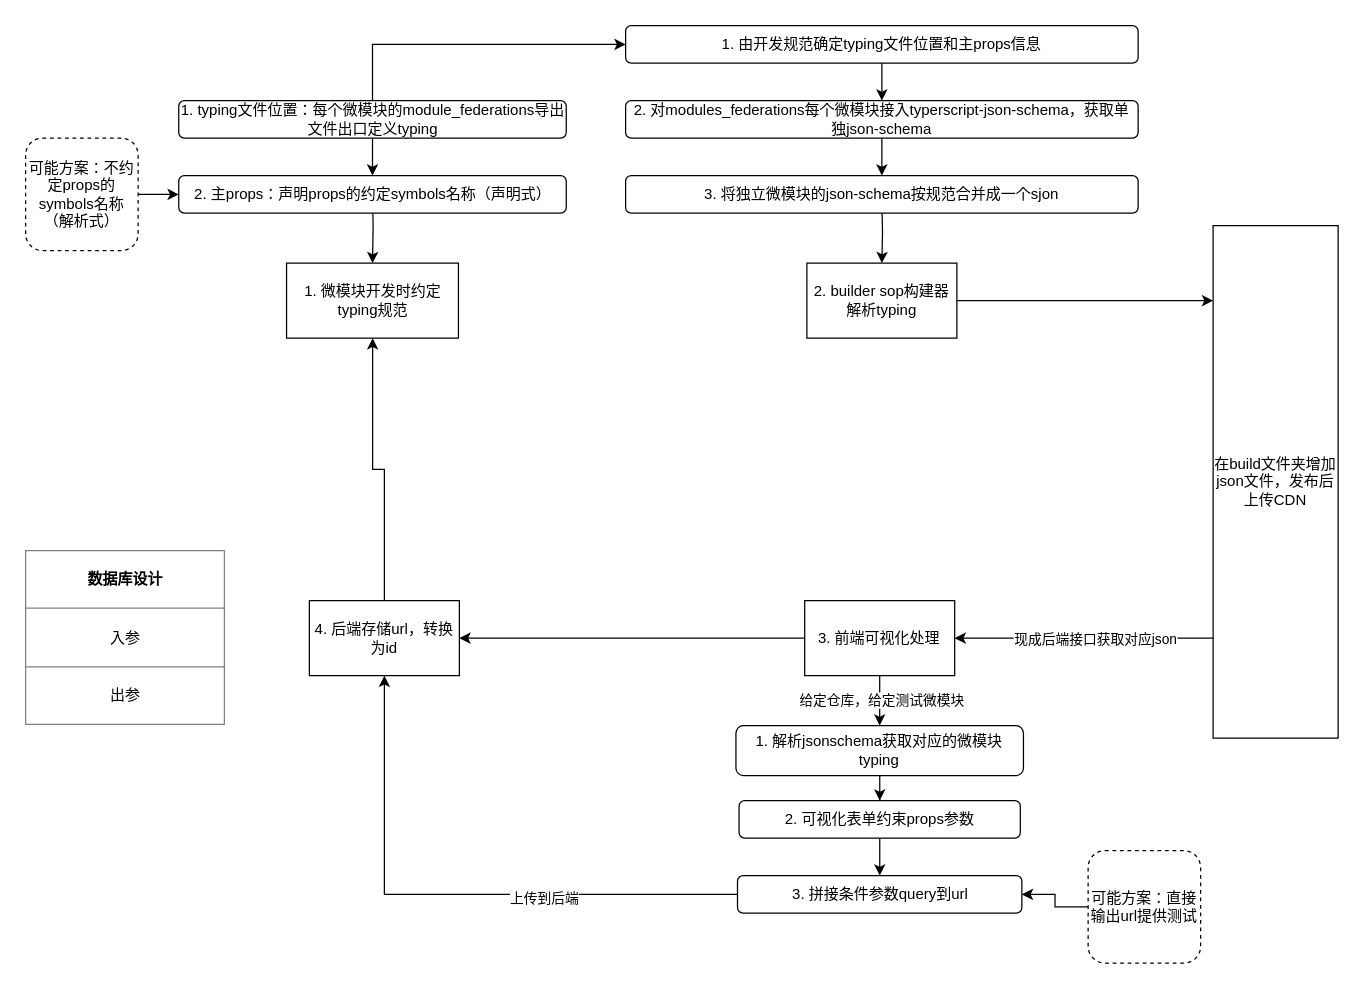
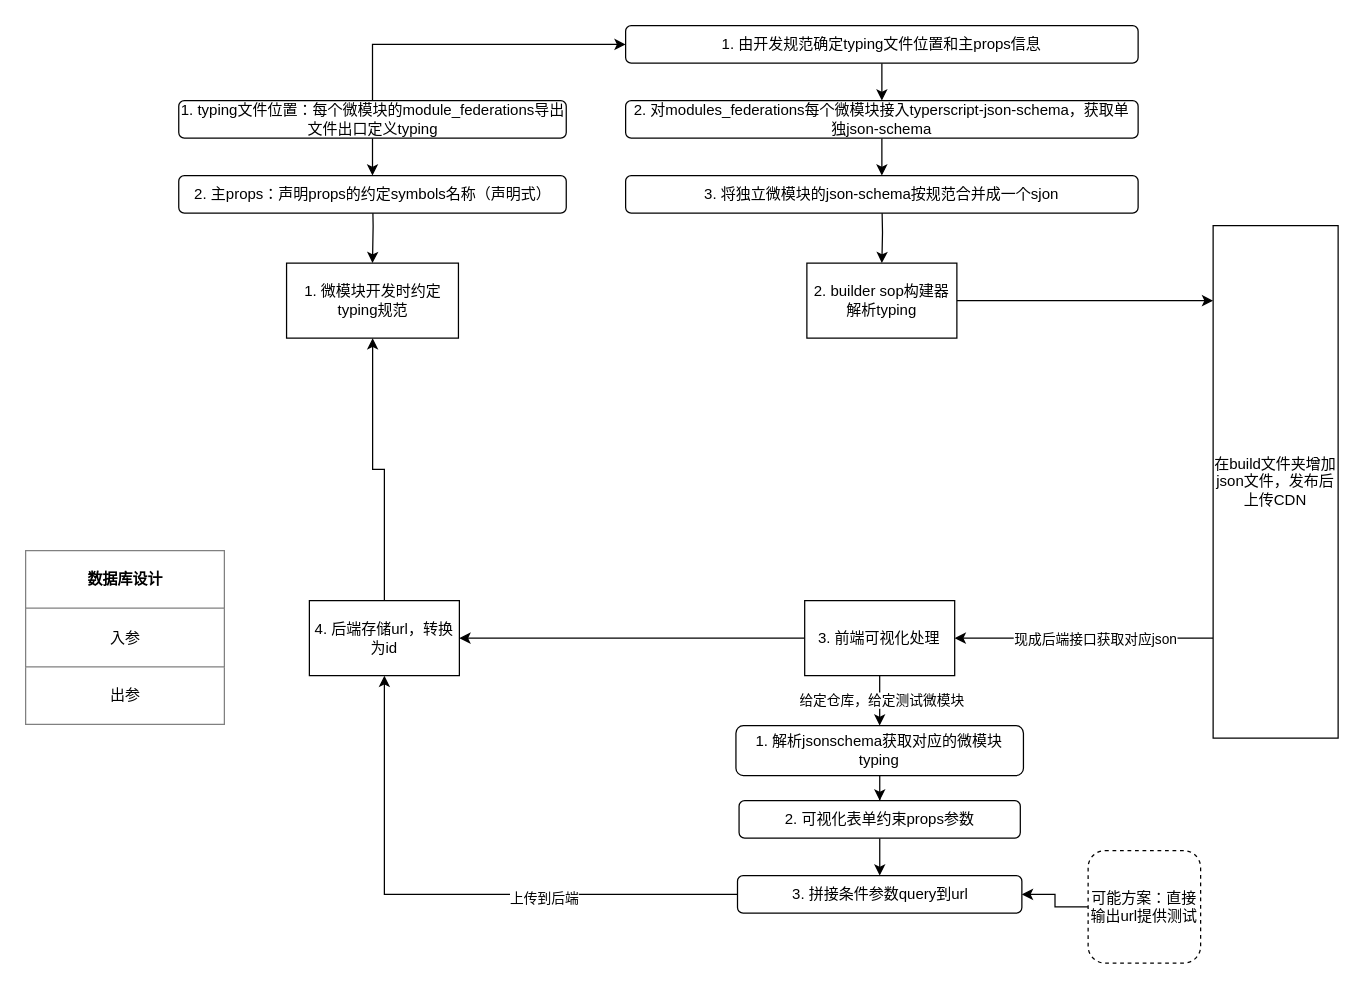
node "可能方案：不约定props的symbols名称（解析式）": removed
edge "可能方案：不约定props的symbols名称（解析式）" -> "2. 主props：声明props的约定symbols名称（声明式）": removed
